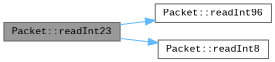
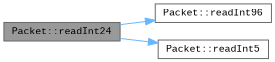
node "Packet::readInt23": label "Packet::readInt23" -> "Packet::readInt24"
node "Packet::readInt8": label "Packet::readInt8" -> "Packet::readInt5"
